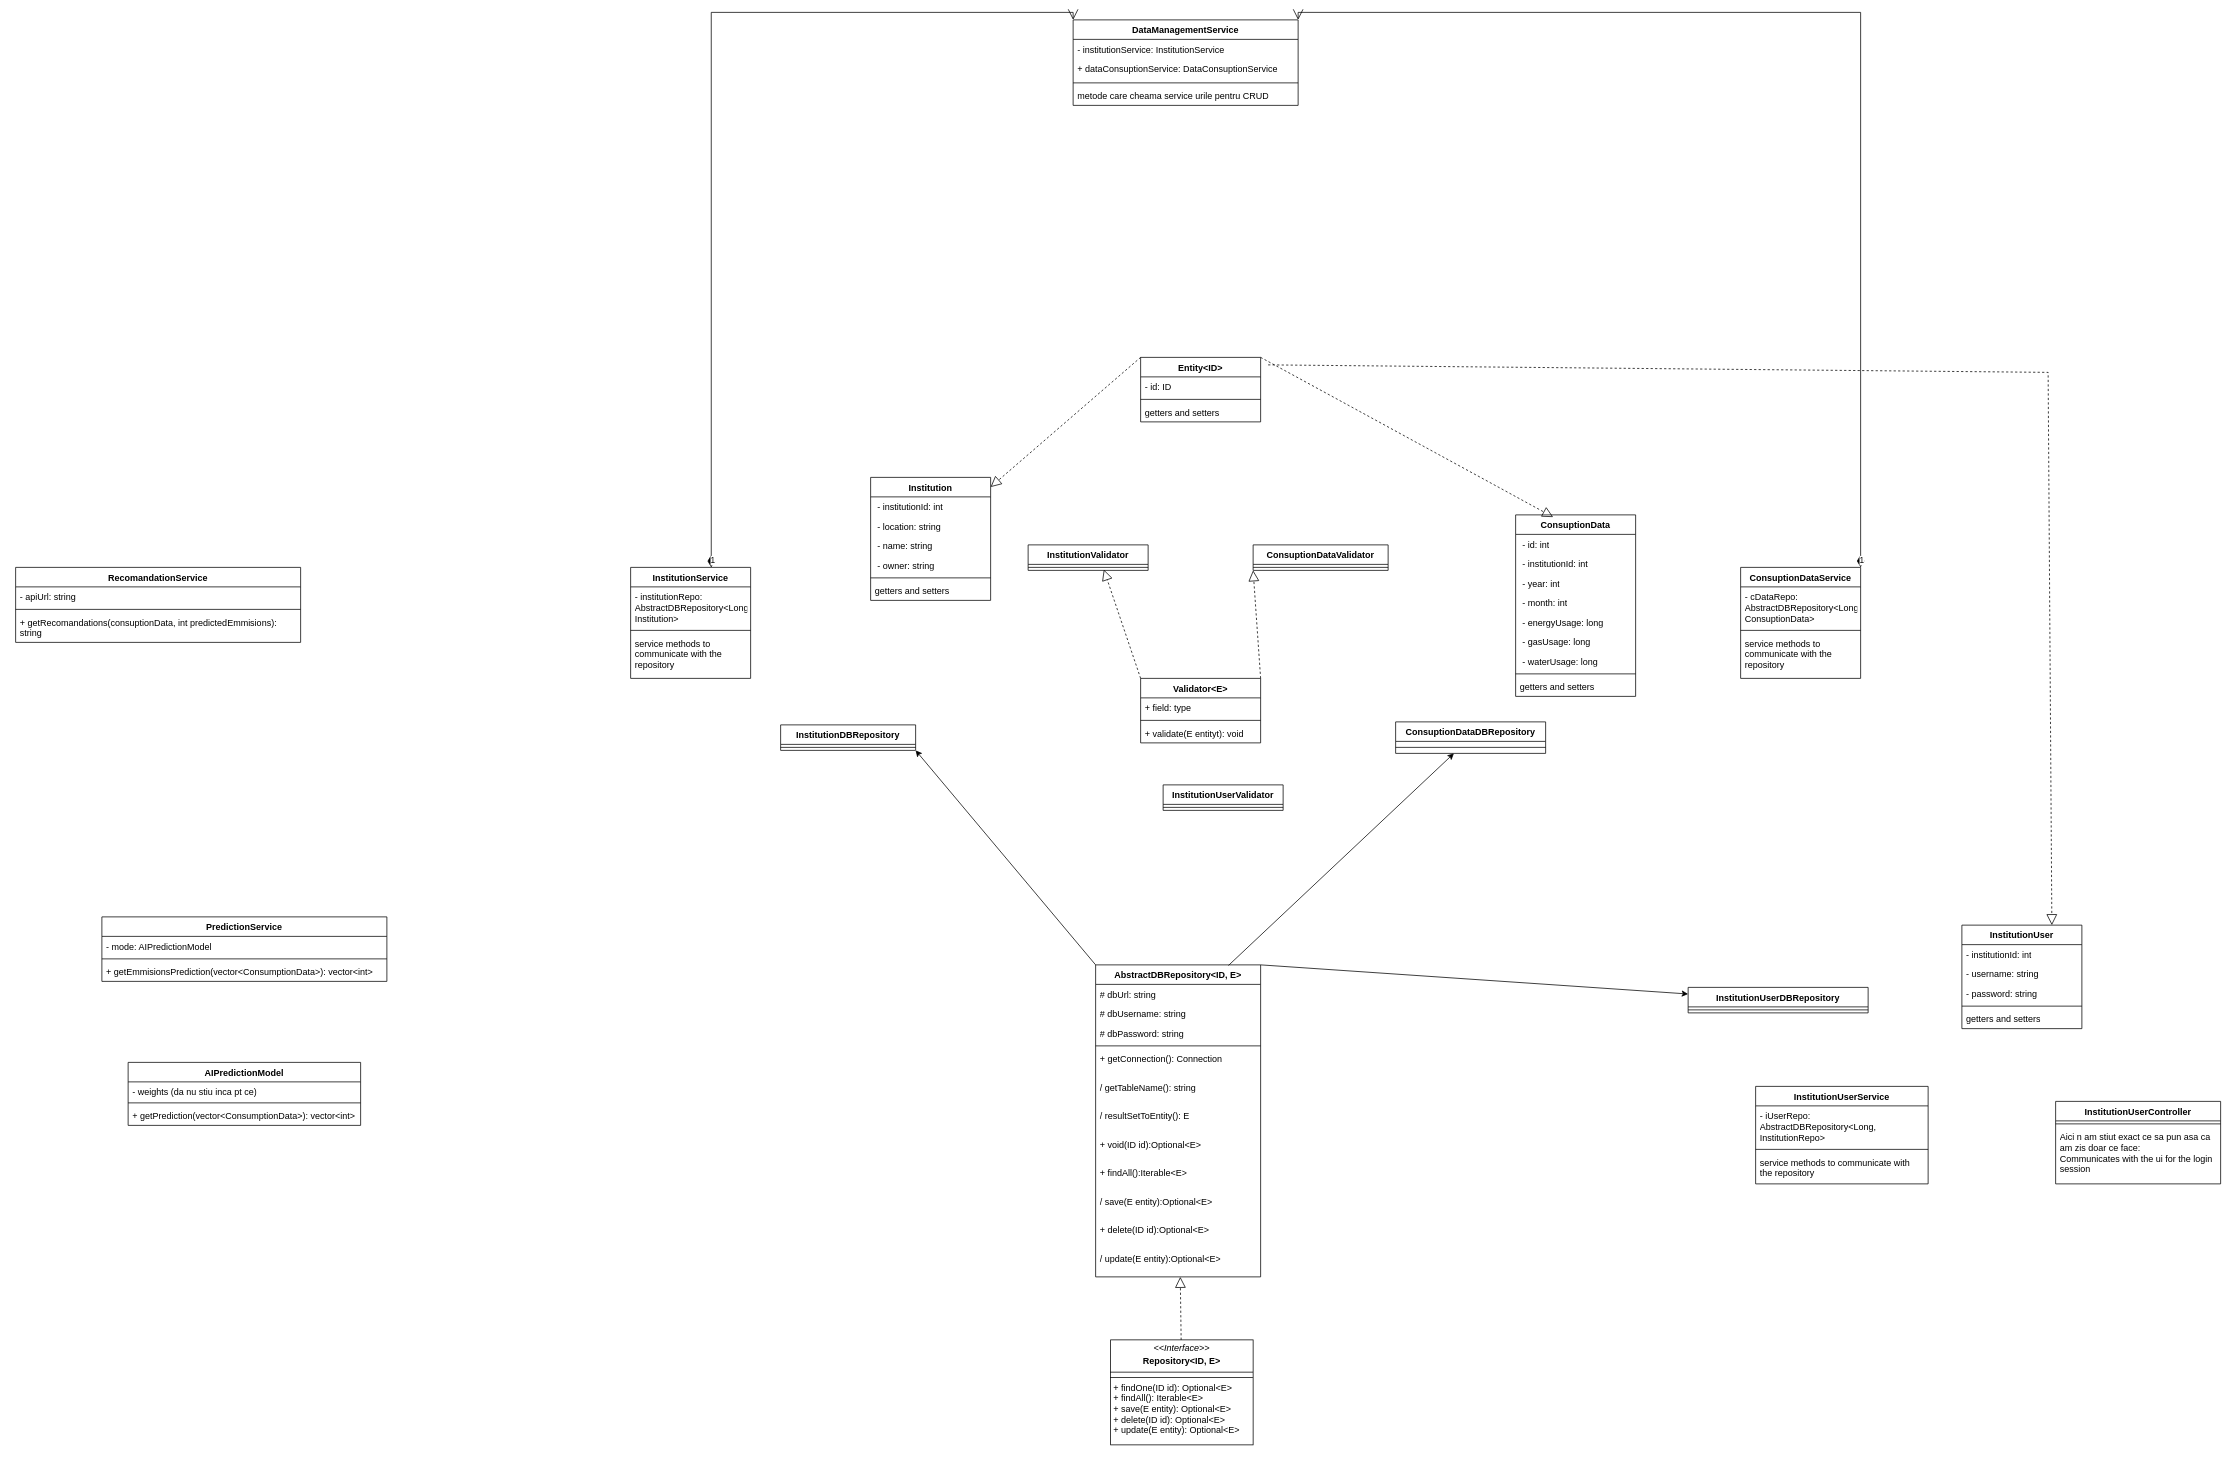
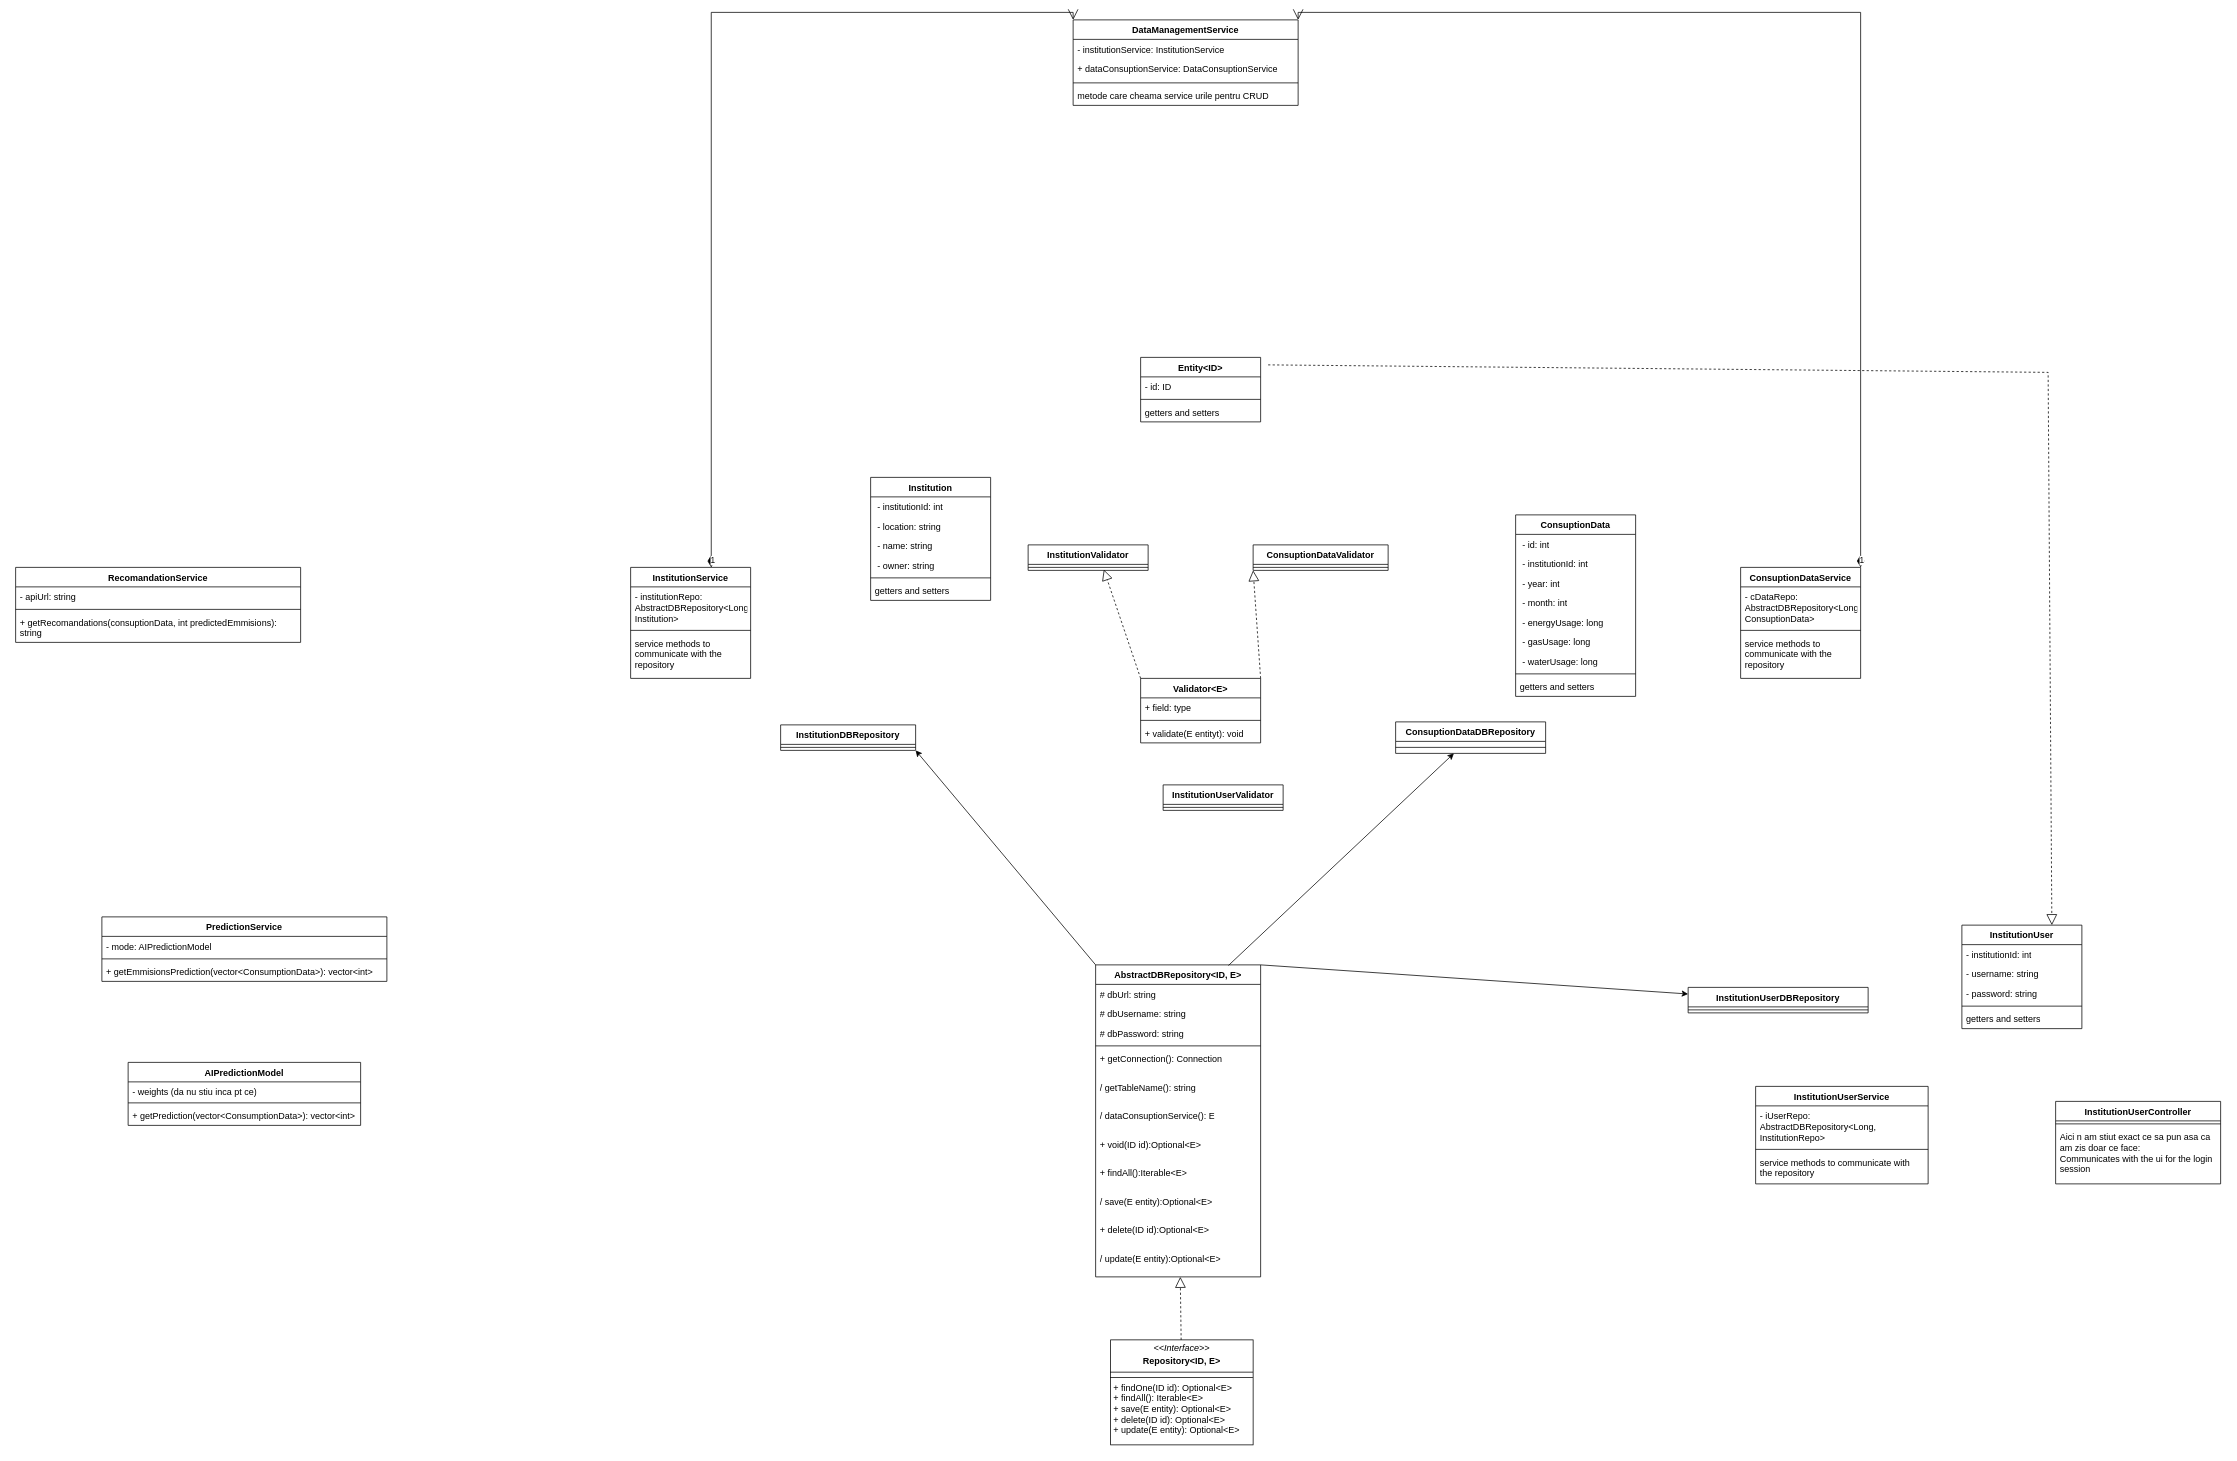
edge "Entity<ID>" -> "Institution": removed
edge "Entity<ID>" -> "ConsuptionData": removed
node "/ resultSetToEntity(): E": label "/ resultSetToEntity(): E" -> "/ dataConsuptionService(): E"
